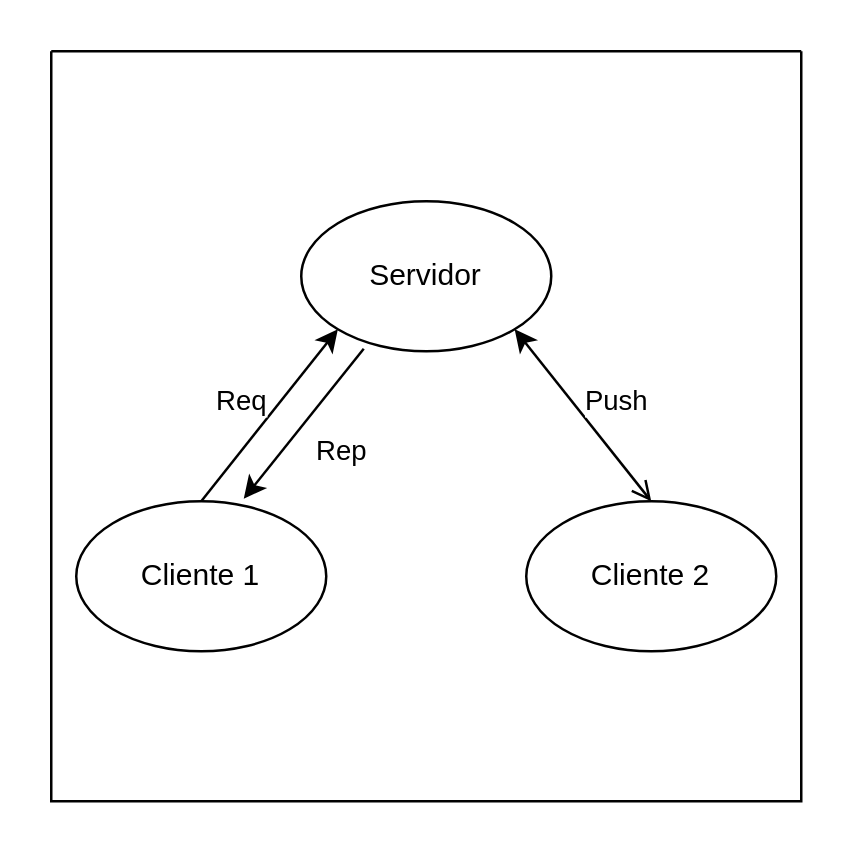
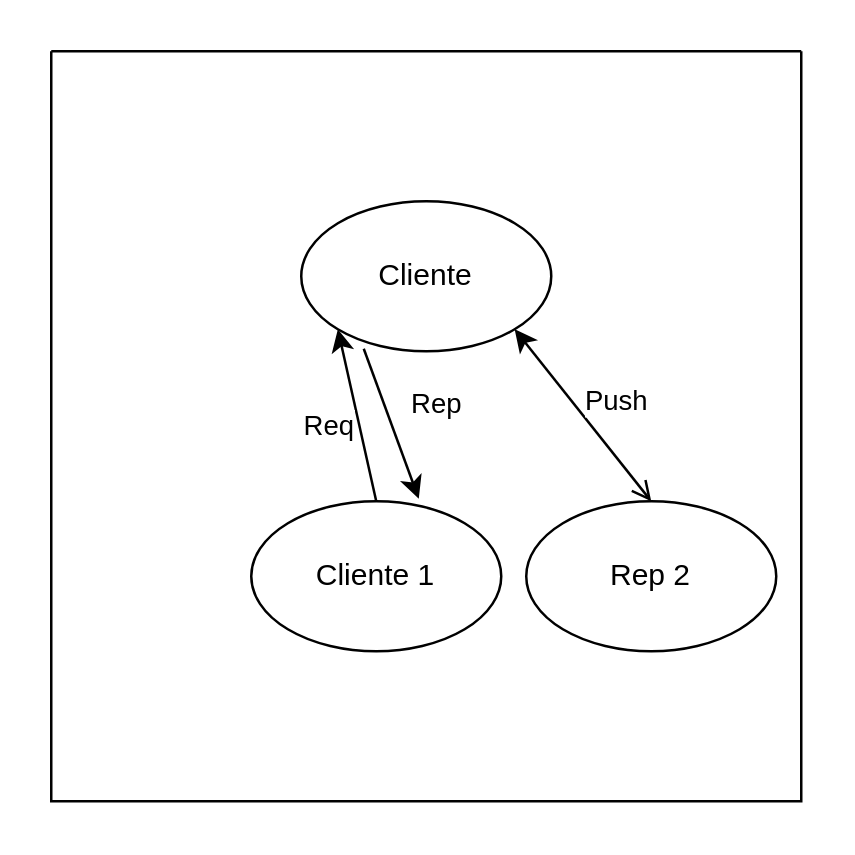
node "Servidor": label "Servidor" -> "Cliente"
node "Cliente 1": moved (201, 576) -> (376, 576)
node "Cliente 2": label "Cliente 2" -> "Rep 2"
